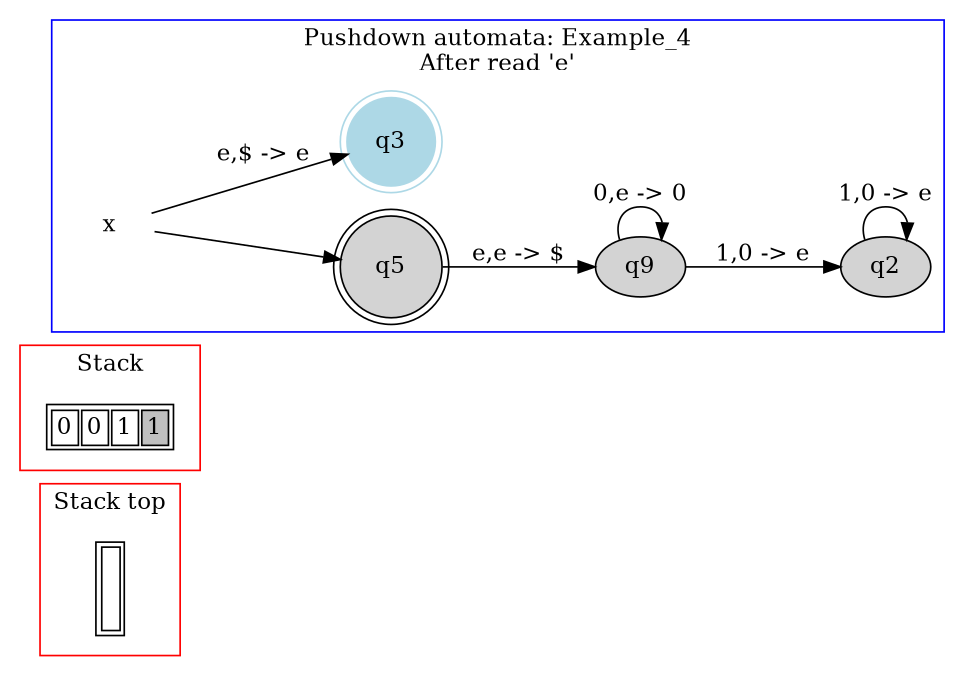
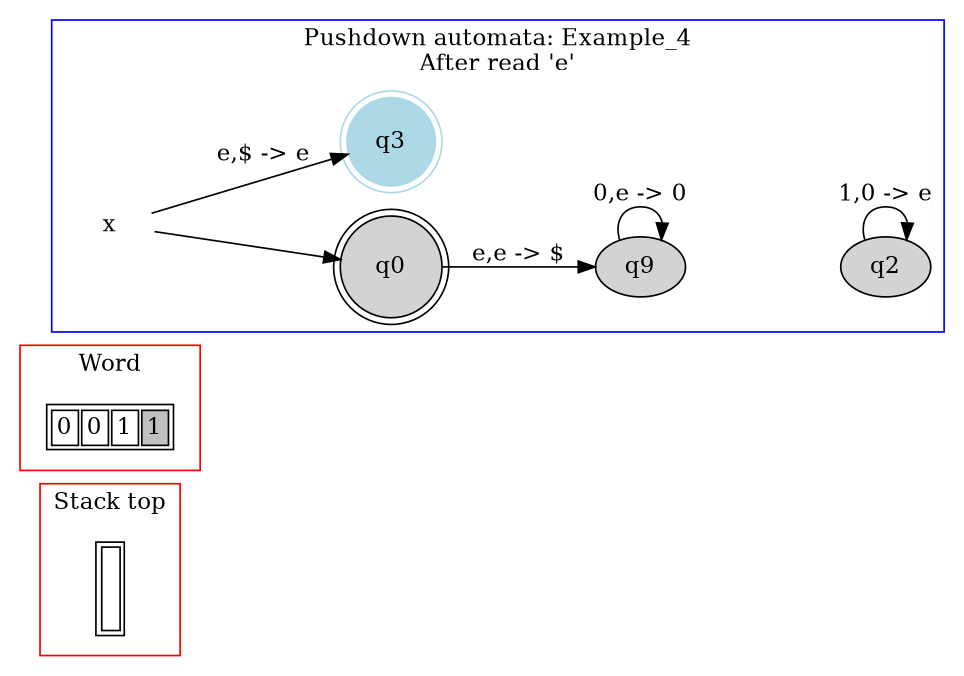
node "q5": label "q5" -> "q0"
edge "q9" -> "q2": removed, label "1,0 -> e"
cluster "Stack": label "Stack" -> "Word"
